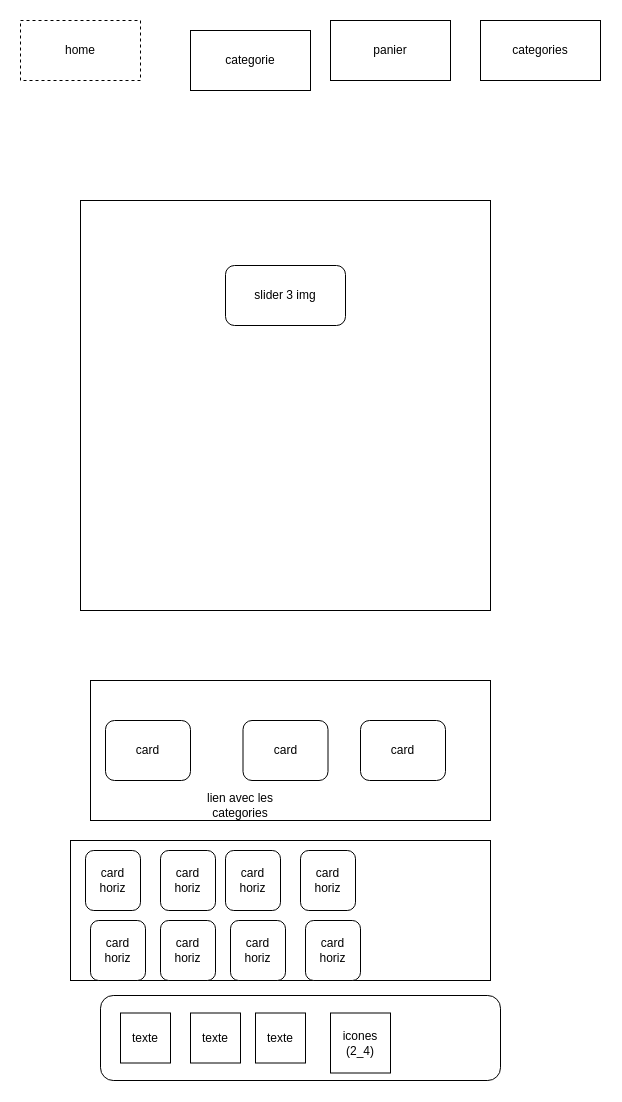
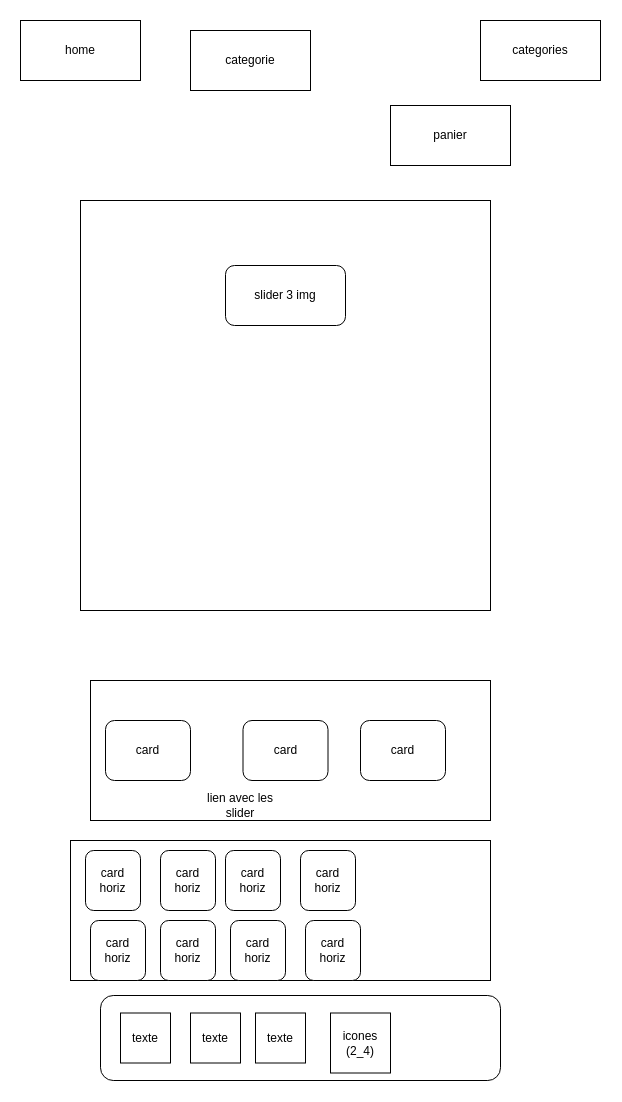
node "home": style dashed -> solid
node "panier": moved (391, 51) -> (451, 136)
node "lien avec les categories": label "lien avec les categories" -> "lien avec les slider"
